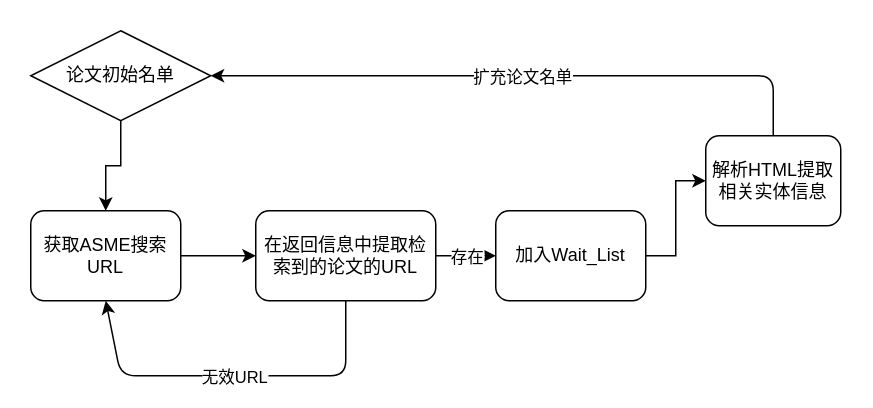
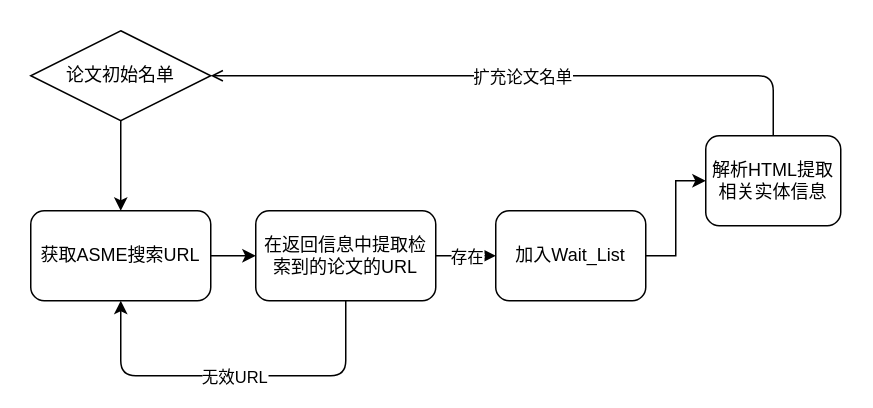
edge "解析HTML提取相关实体信息" -> "论文初始名单": arrowhead classic -> open
node "获取ASME搜索URL": size 150x90 -> 180x90
